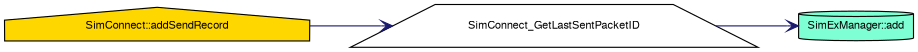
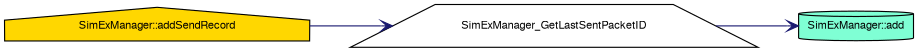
node "SimConnect::addSendRecord": label "SimConnect::addSendRecord" -> "SimExManager::addSendRecord"
node "SimConnect_GetLastSentPacketID": label "SimConnect_GetLastSentPacketID" -> "SimExManager_GetLastSentPacketID"
